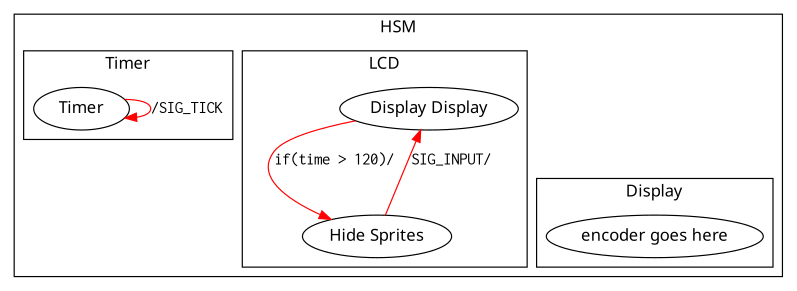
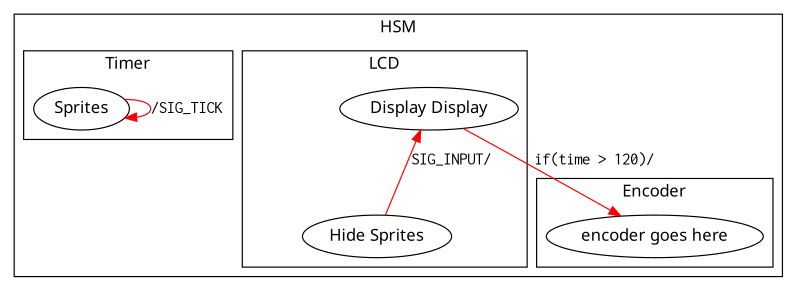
node "Timer": label "Timer" -> "Sprites"
edge "Display Display" -> "Hide Sprites": now "Display Display" -> "encoder goes here"
cluster "Display": label "Display" -> "Encoder"
